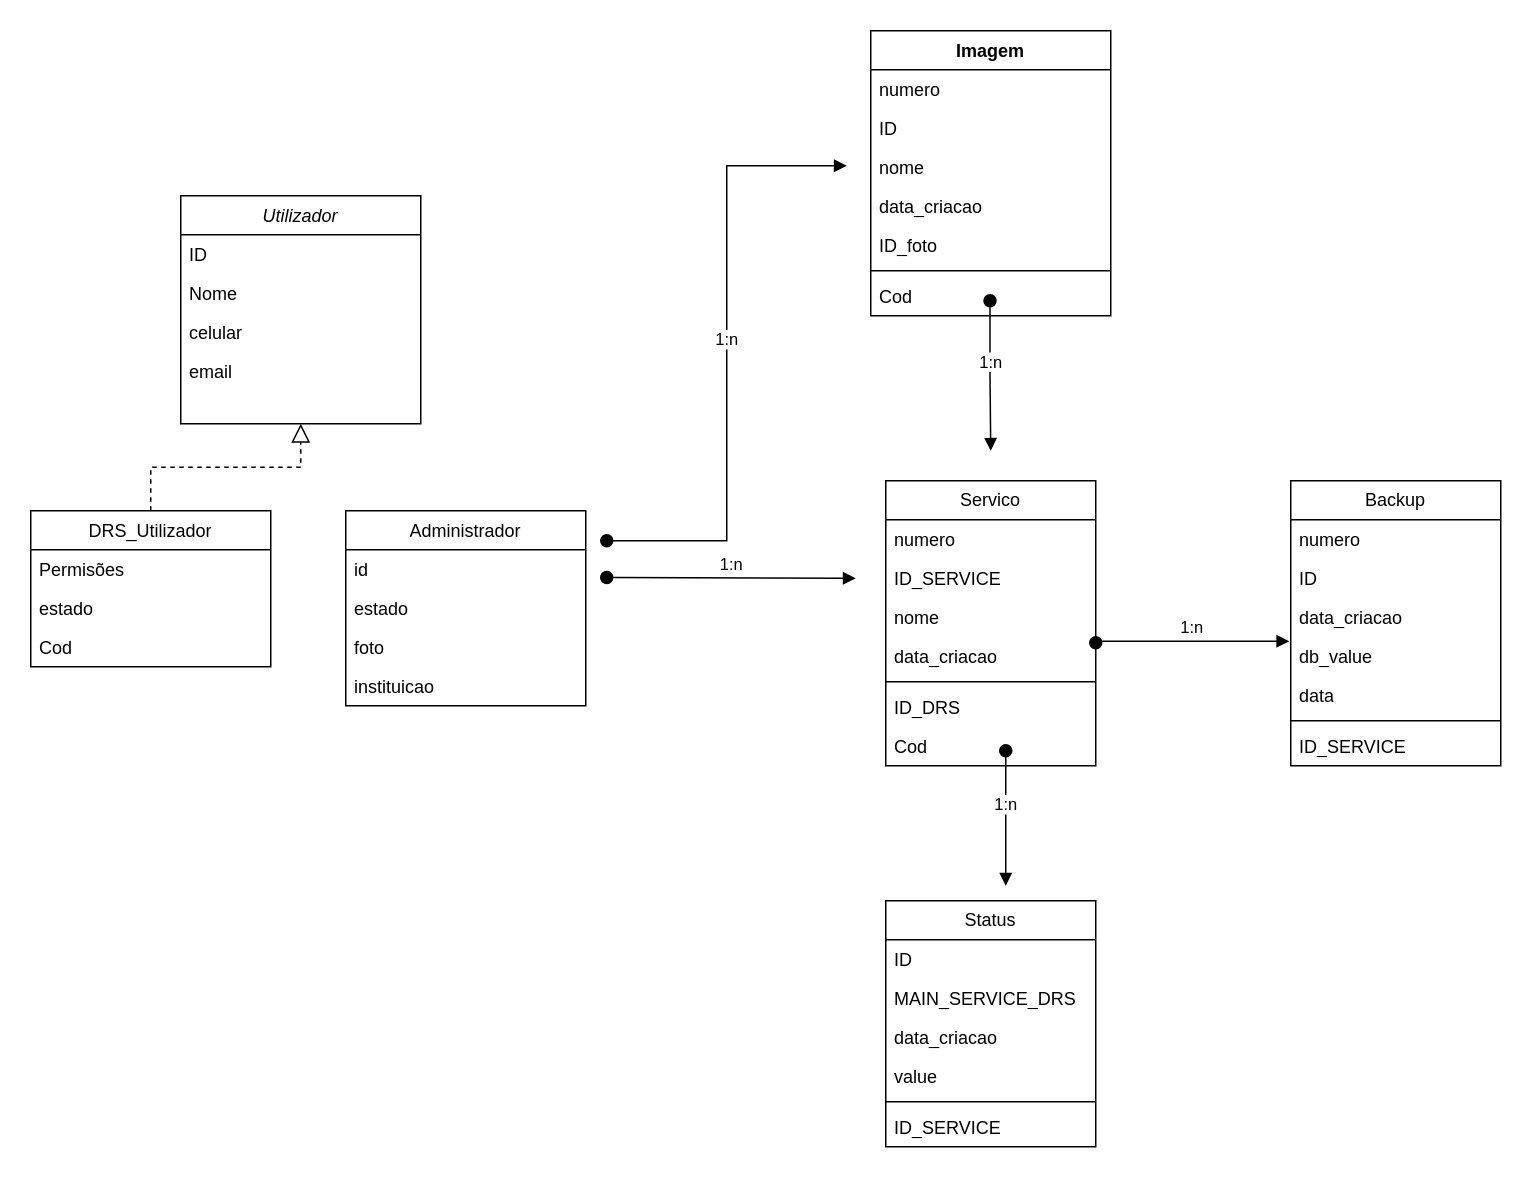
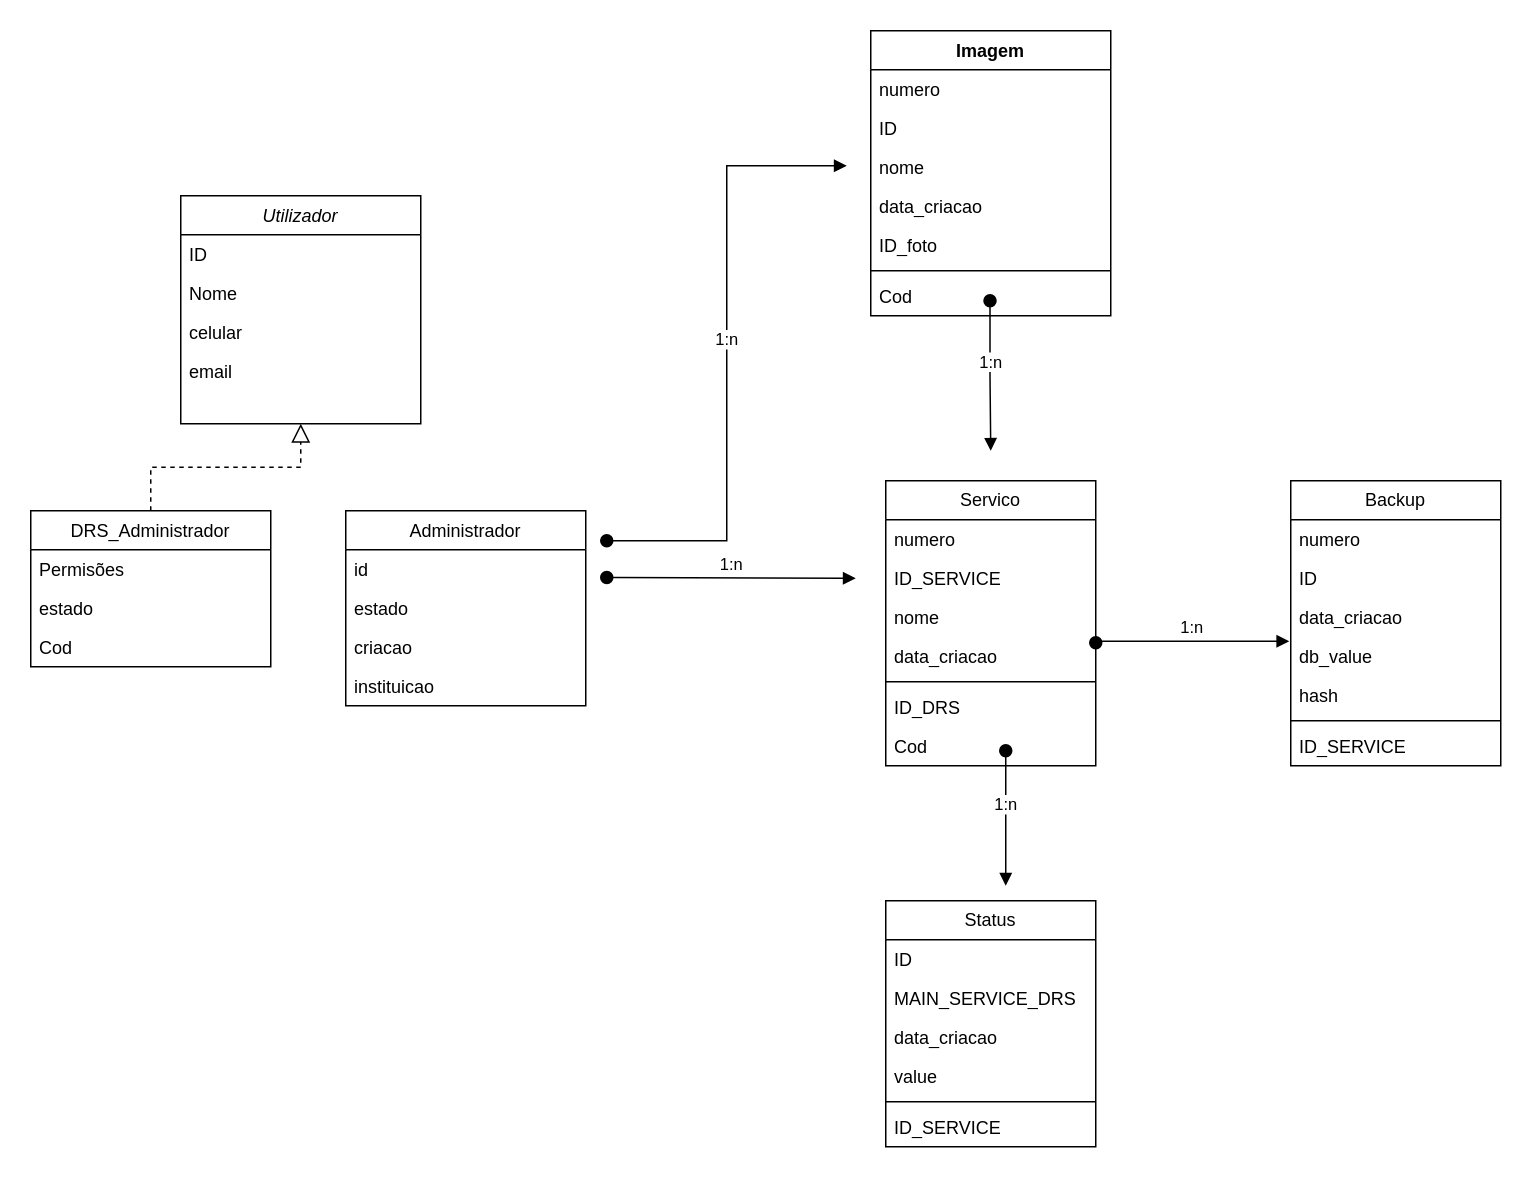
node "DRS_Utilizador": label "DRS_Utilizador" -> "DRS_Administrador"
node "foto": label "foto" -> "criacao"
node "data": label "data" -> "hash"
